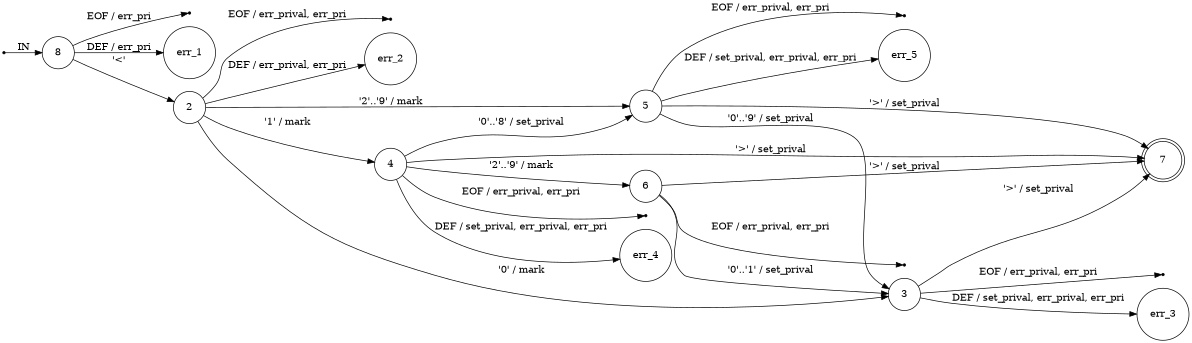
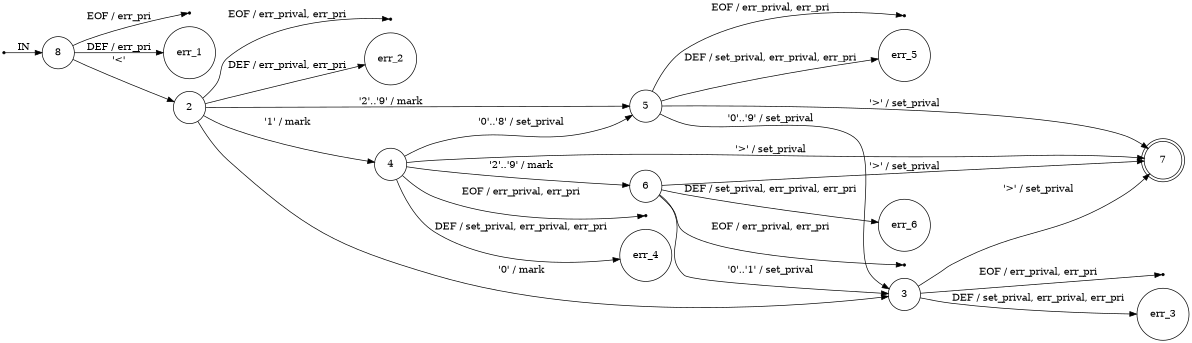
node "err_6": added
